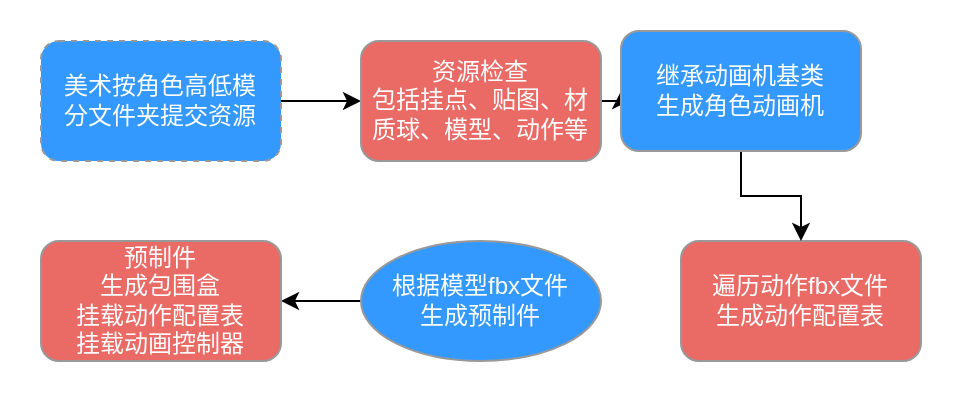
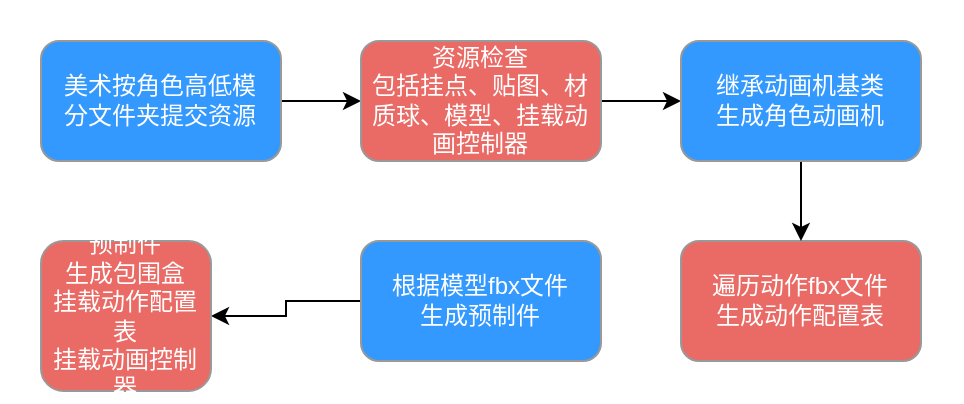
node "继承动画机基类 生成角色动画机": moved (741, 91) -> (801, 101)
node "美术按角色高低模 分文件夹提交资源": style dashed -> solid
node "资源检查 包括挂点、贴图、材质球、模型、动作等": label "资源检查 包括挂点、贴图、材质球、模型、动作等" -> "资源检查 包括挂点、贴图、材质球、模型、挂载动画控制器"
node "预制件 生成包围盒 挂载动作配置表 挂载动画控制器": size 240x120 -> 170x150
node "根据模型fbx文件 生成预制件": shape ellipse -> rounded rectangle
